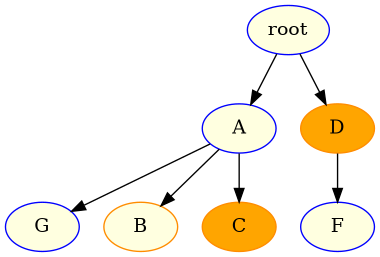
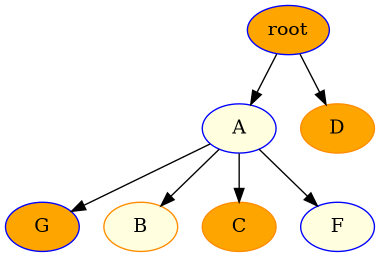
node "root": fillcolor lightyellow -> orange
edge "D" -> "F": now "A" -> "F"
node "G": fillcolor lightyellow -> orange
